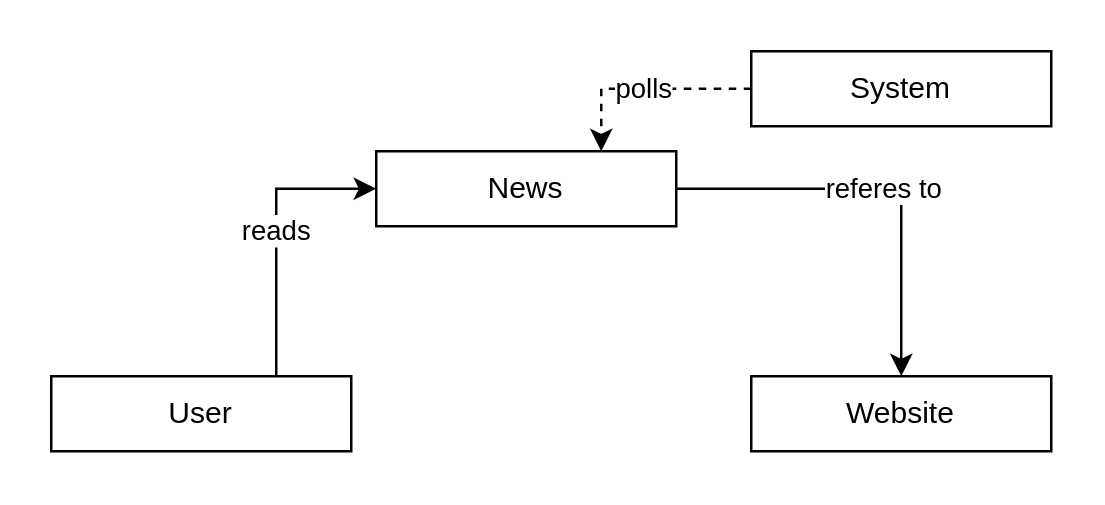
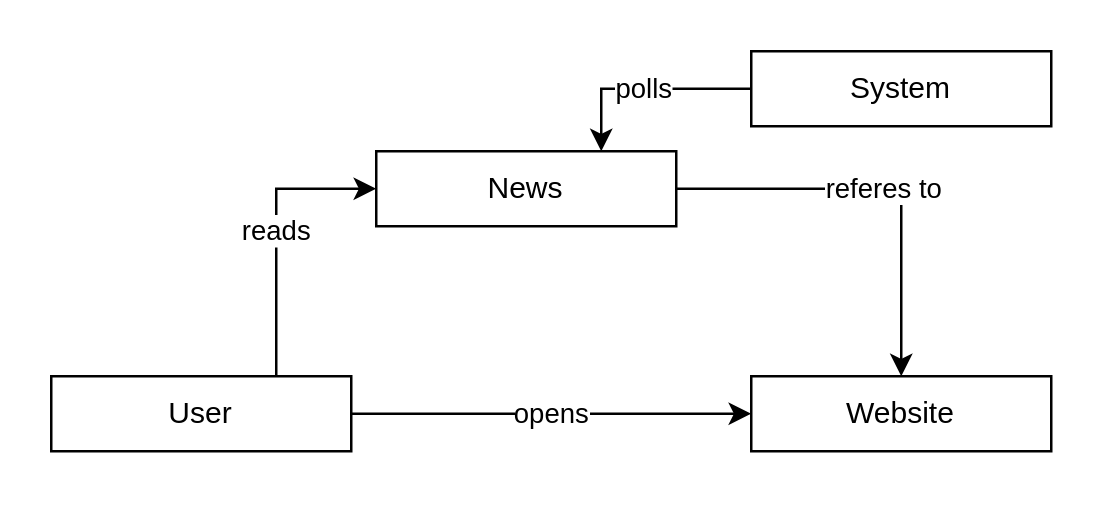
edge "System" -> "News": style dashed -> solid
edge "User" -> "Website": added, label "opens"
